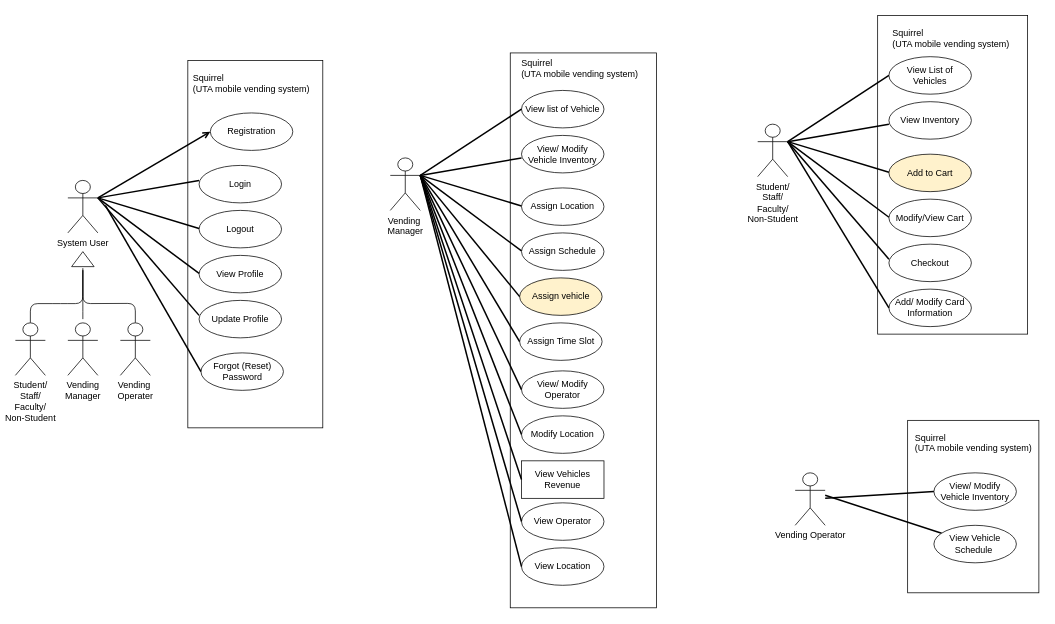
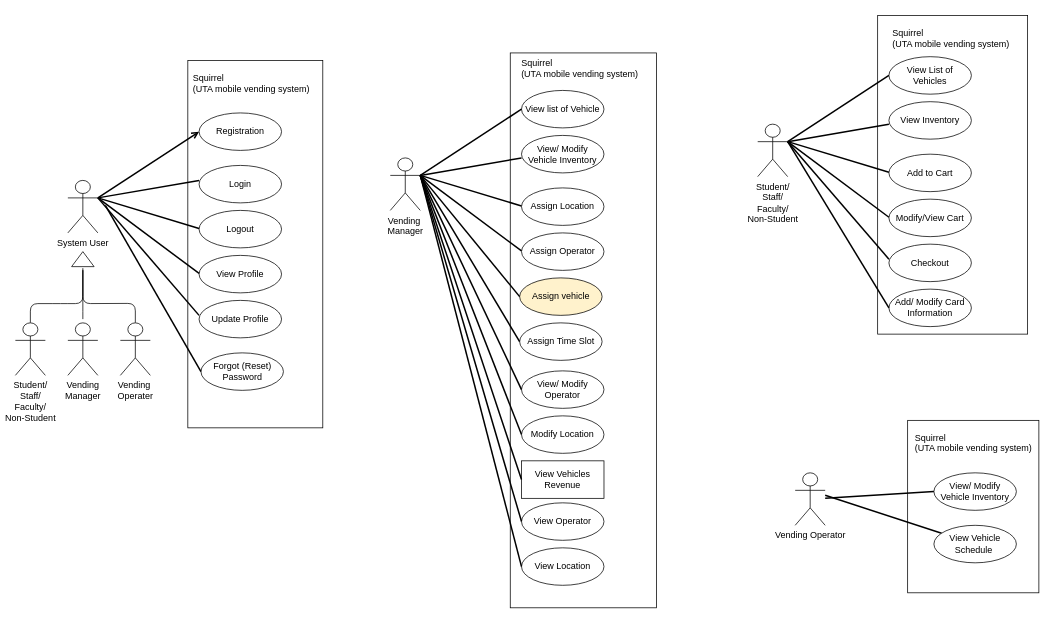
node "Registration": moved (252, 132) -> (240, 132)
node "Add to Cart": fillcolor #fff2cc -> #ffffff
node "Assign Schedule": label "Assign Schedule" -> "Assign Operator"
